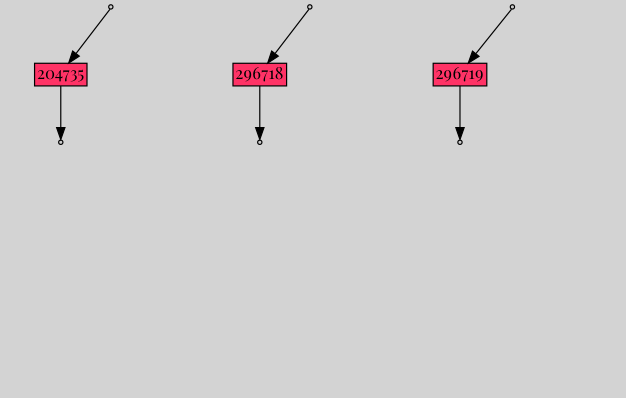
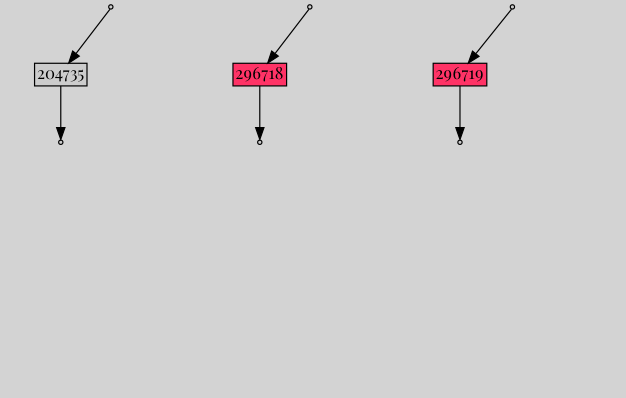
node "204735": fillcolor #ff3366 -> #cccccc
